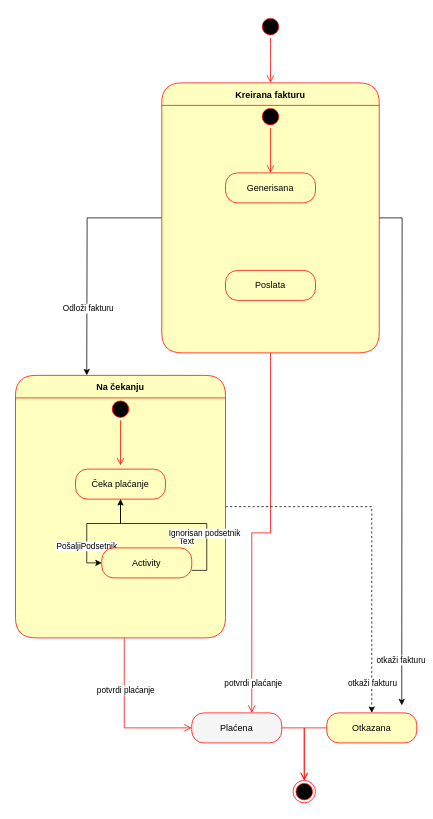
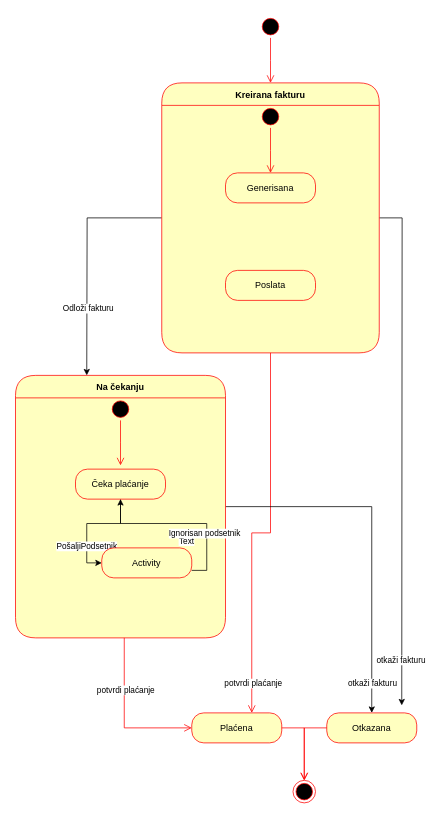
edge "Na čekanju" -> "Otkazana": style dashed -> solid
node "Plaćena": fillcolor #f5f5f5 -> #ffffc0
